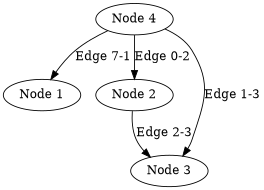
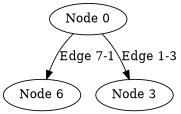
node "Node 4": label "Node 4" -> "Node 0"
node "Node 1": label "Node 1" -> "Node 6"
node "Node 2": removed
